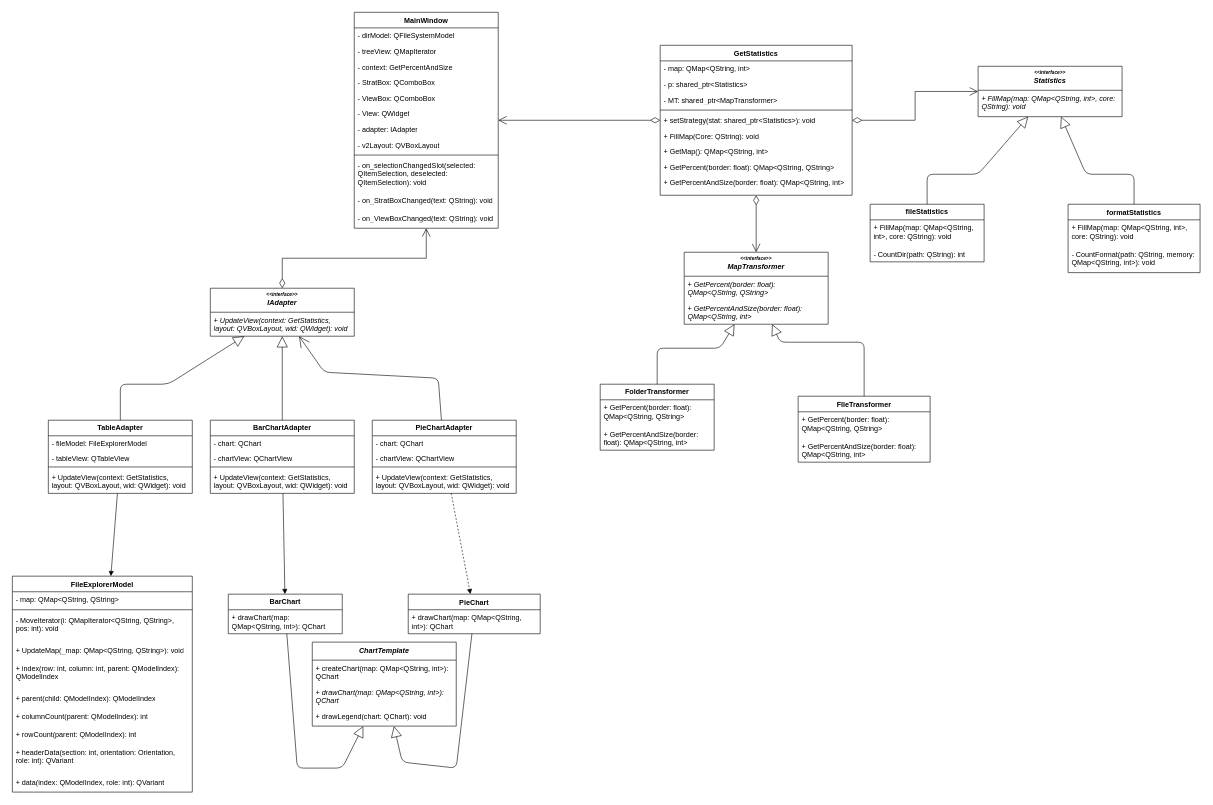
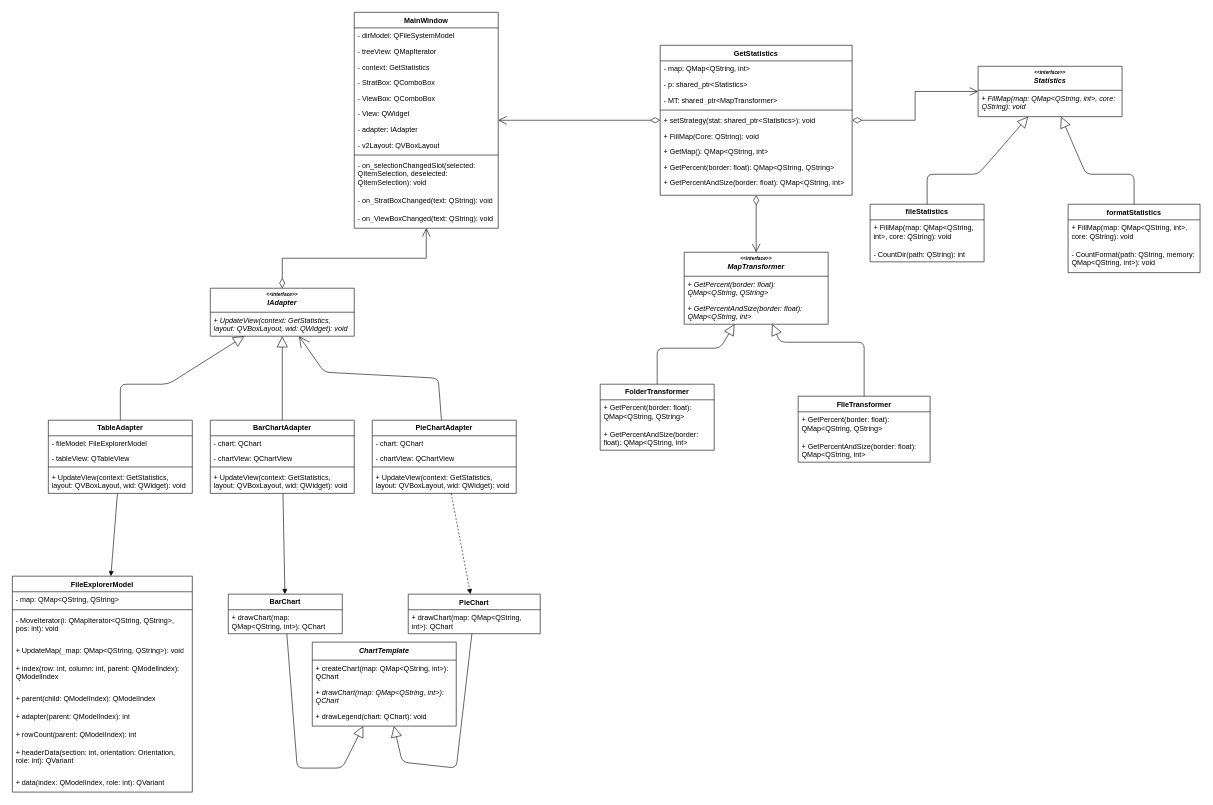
node "- context: GetPercentAndSize": label "- context: GetPercentAndSize" -> "- context: GetStatistics"
node "+ columnCount(parent: QModelIndex): int": label "+ columnCount(parent: QModelIndex): int" -> "+ adapter(parent: QModelIndex): int"
